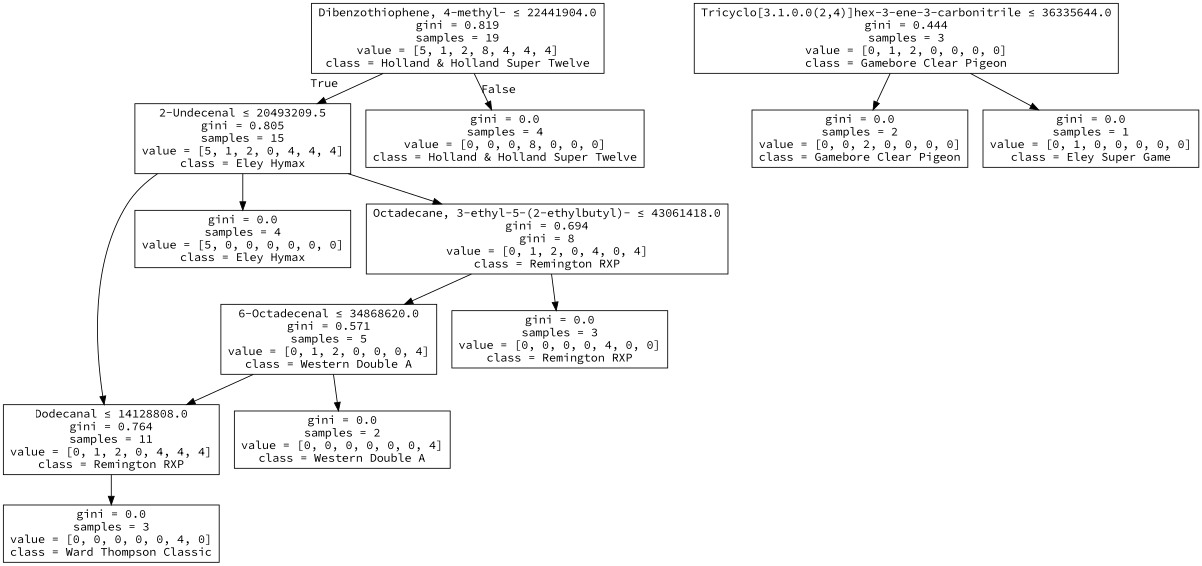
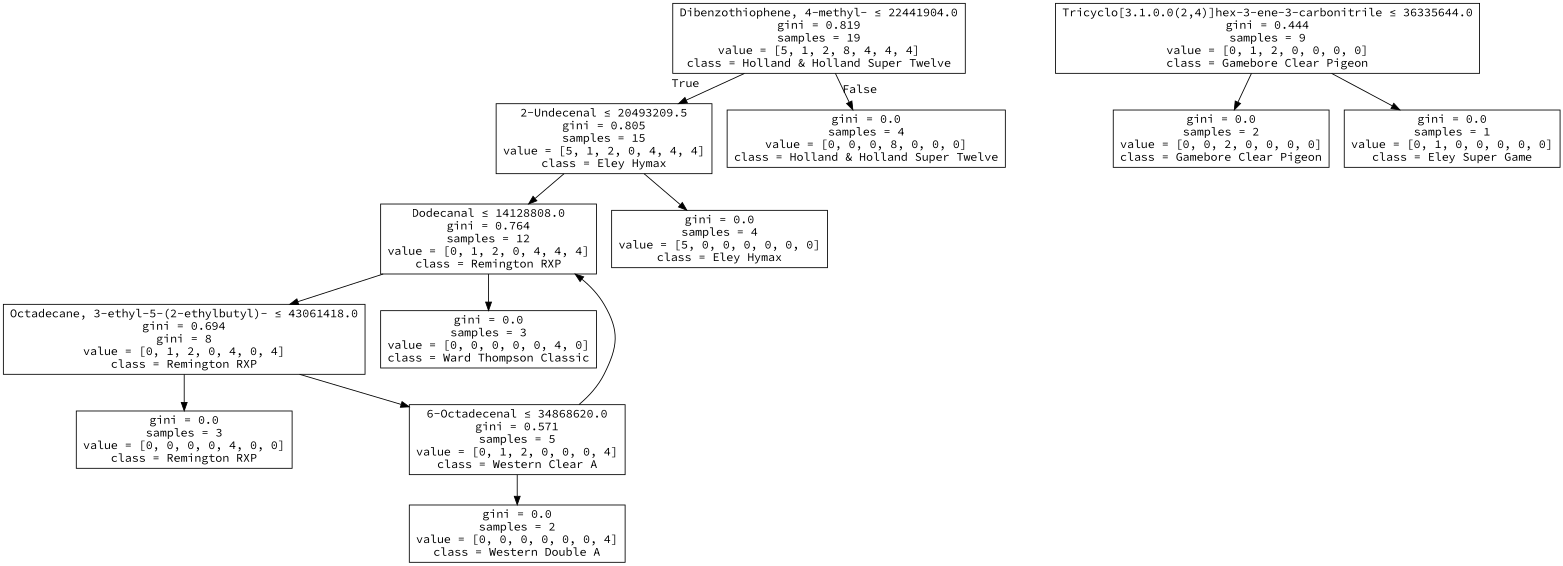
node "Tricyclo[3.1.0.0(2,4)]hex-3-ene-3-carbonitrile ≤ 36335644.0": text "samples = 3" -> "samples = 9"
edge "2-Undecenal ≤ 20493209.5" -> "Octadecane, 3-ethyl-5-(2-ethylbutyl)- ≤ 43061418.0": now "Dodecanal ≤ 14128808.0" -> "Octadecane, 3-ethyl-5-(2-ethylbutyl)- ≤ 43061418.0"
node "6-Octadecenal ≤ 34868620.0": text "class = Western Double A" -> "class = Western Clear A"
node "Dodecanal ≤ 14128808.0": text "samples = 11" -> "samples = 12"
